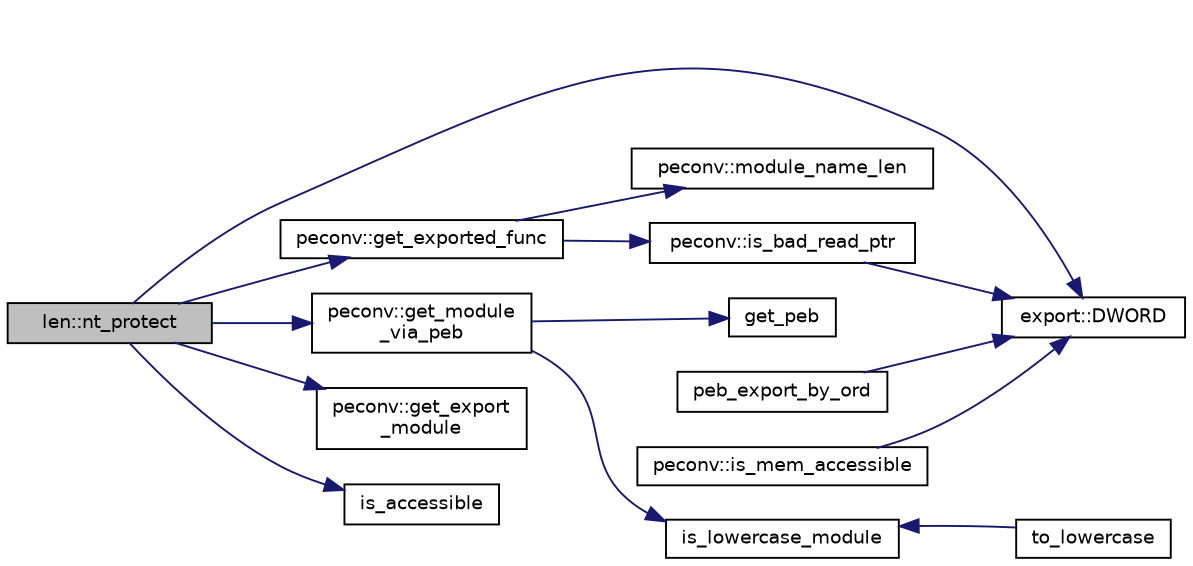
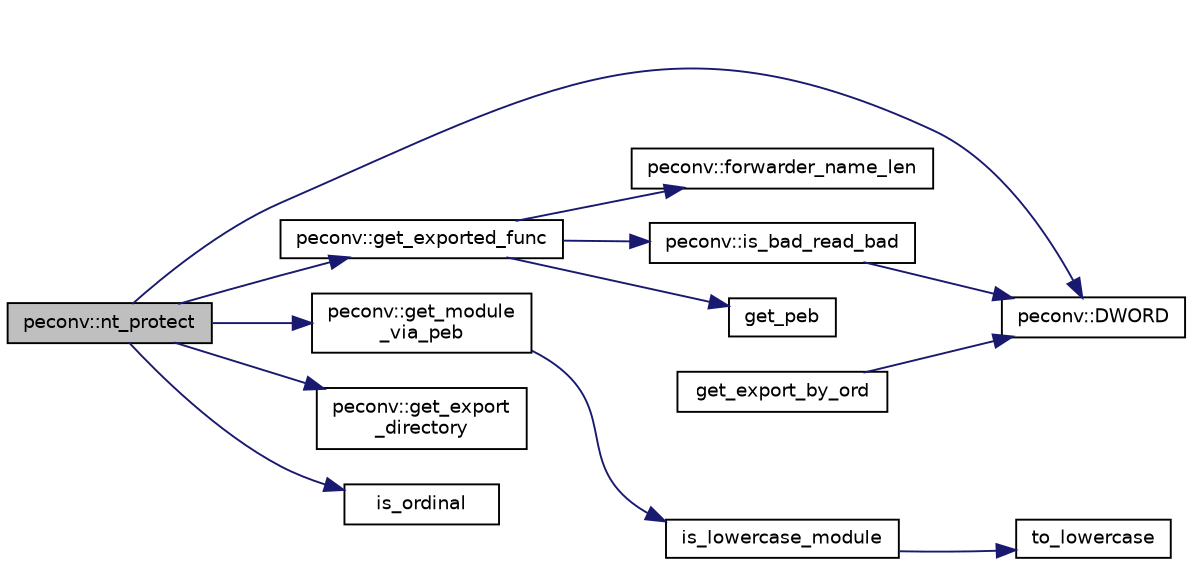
node "peconv::module_name_len": label "peconv::module_name_len" -> "peconv::forwarder_name_len"
node "peconv::is_bad_read_ptr": label "peconv::is_bad_read_ptr" -> "peconv::is_bad_read_bad"
node "export::DWORD": label "export::DWORD" -> "peconv::DWORD"
edge "peconv::get_module _via_peb" -> "get_peb": now "peconv::get_exported_func" -> "get_peb"
node "len::nt_protect": label "len::nt_protect" -> "peconv::nt_protect"
node "peb_export_by_ord": label "peb_export_by_ord" -> "get_export_by_ord"
node "peconv::get_export _module": label "peconv::get_export _module" -> "peconv::get_export _directory"
node "peconv::is_mem_accessible": removed
node "is_accessible": label "is_accessible" -> "is_ordinal"
edge "to_lowercase" -> "is_lowercase_module": reversed
